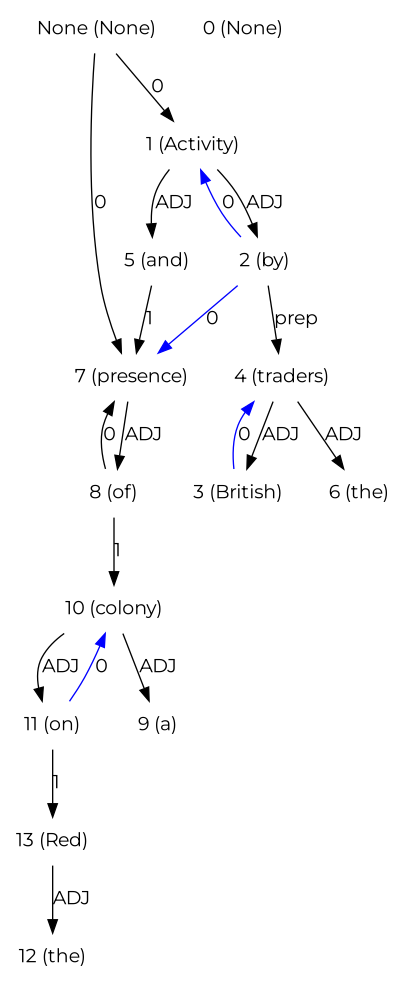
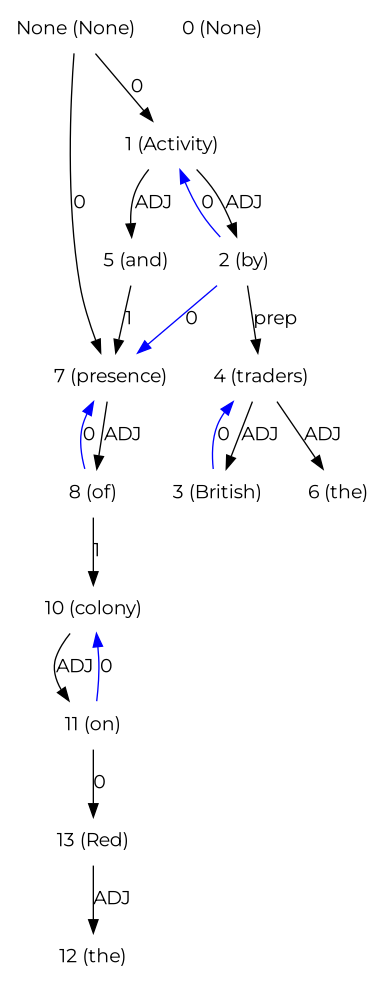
edge "8 (of)" -> "7 (presence)": color black -> blue
node "9 (a)": removed
edge "11 (on)" -> "13 (Red)": label "1" -> "0"
